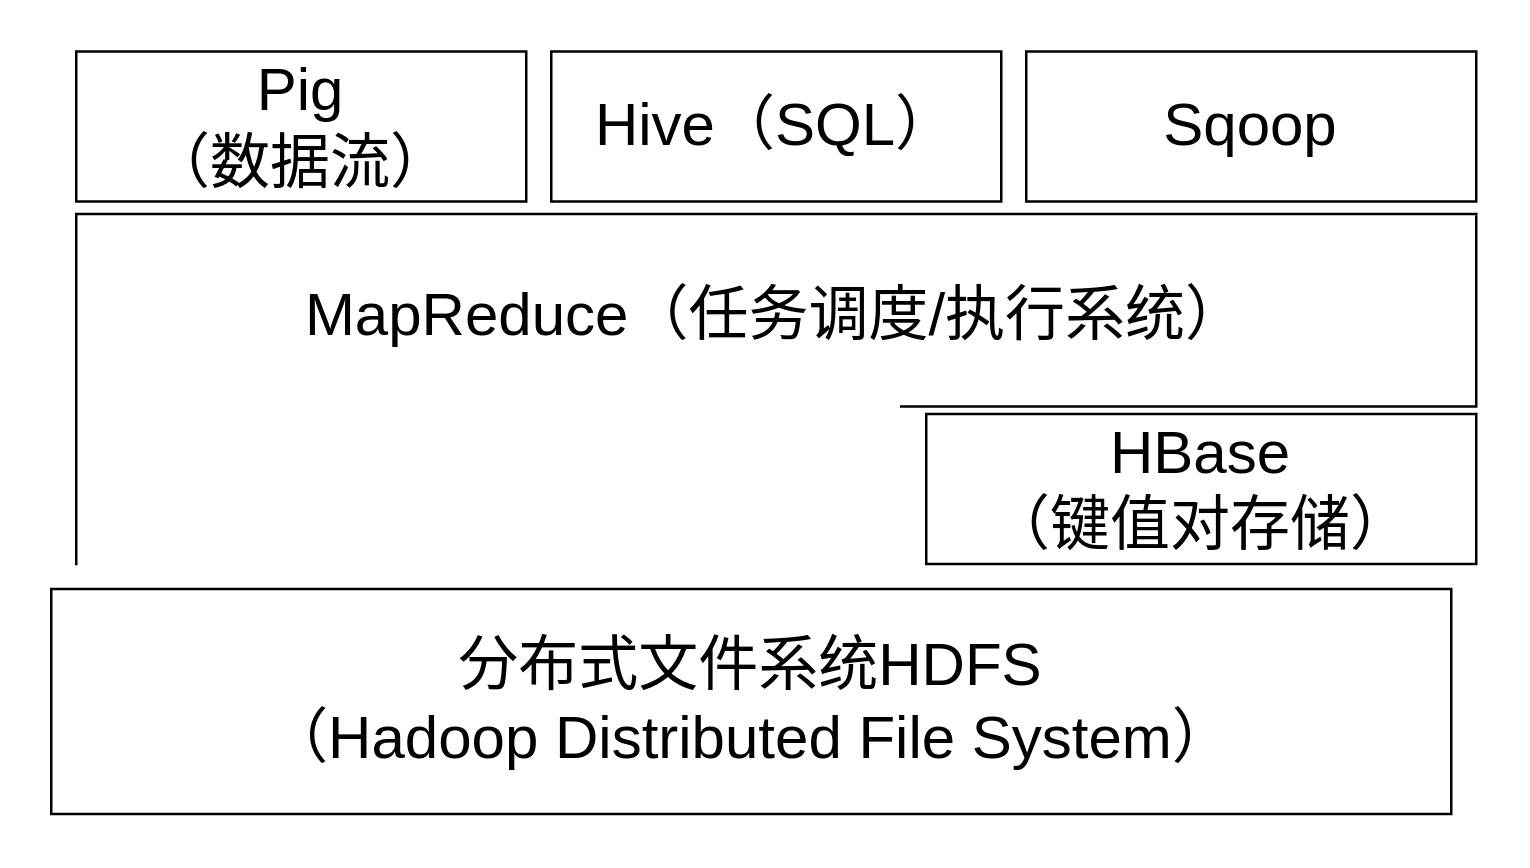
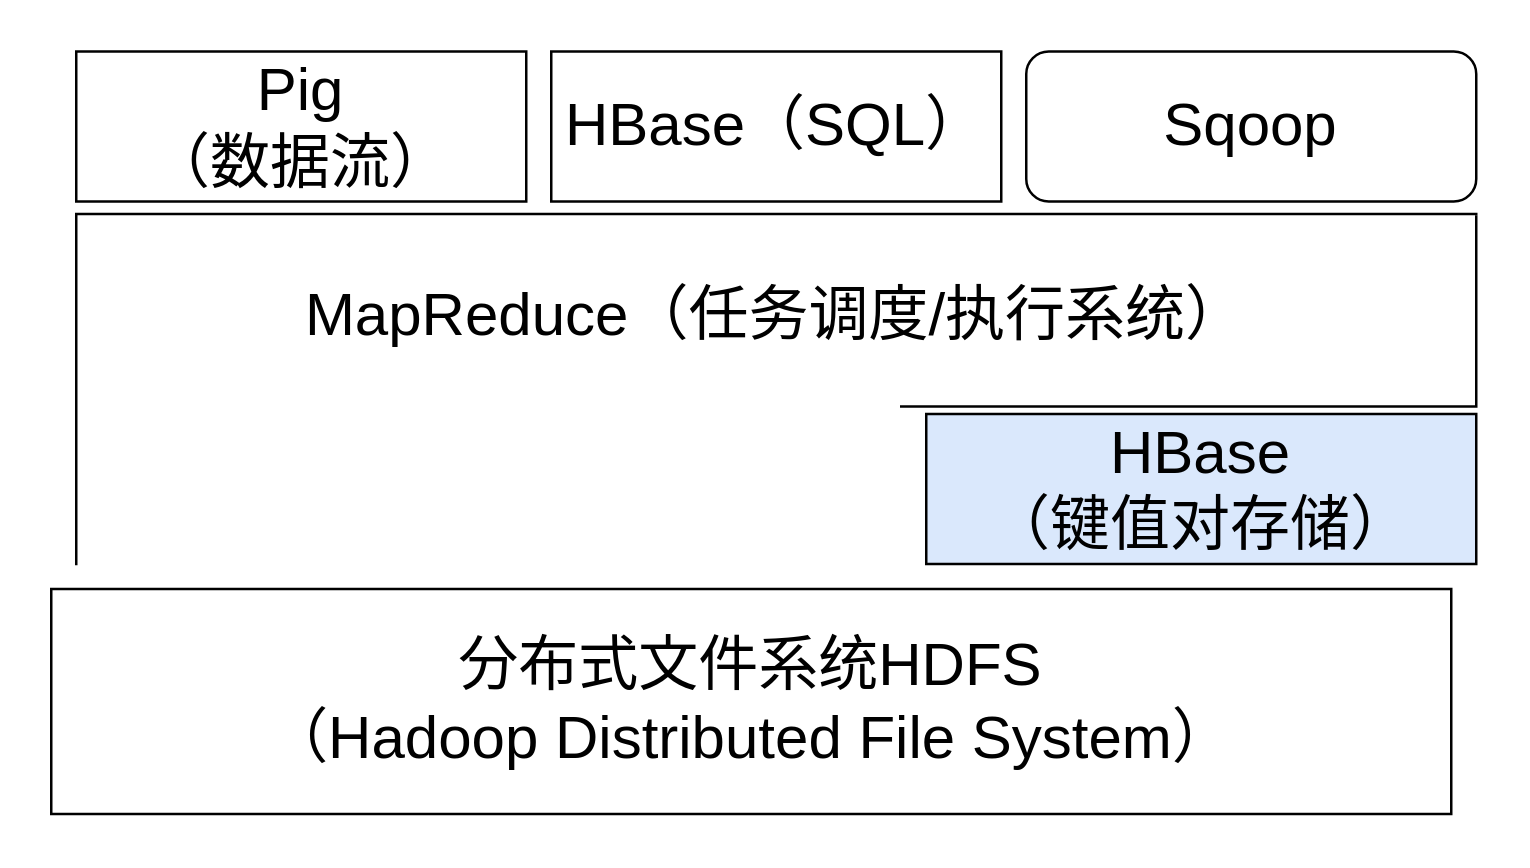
node "Hive（SQL）": label "Hive（SQL）" -> "HBase（SQL）"
node "Sqoop": shape rectangle -> rounded rectangle
node "HBase （键值对存储）": fillcolor #ffffff -> #dae8fc
